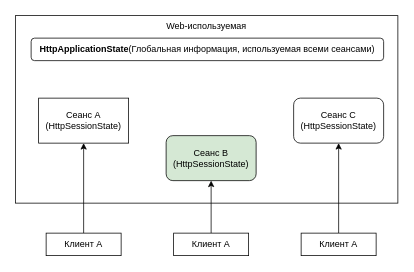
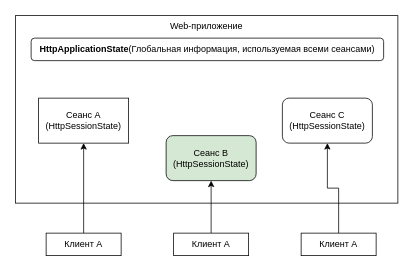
node "Web-используемая": label "Web-используемая" -> "Web-приложение"
node "Сеанс С (HttpSessionState)": moved (339, 120) -> (327, 120)
